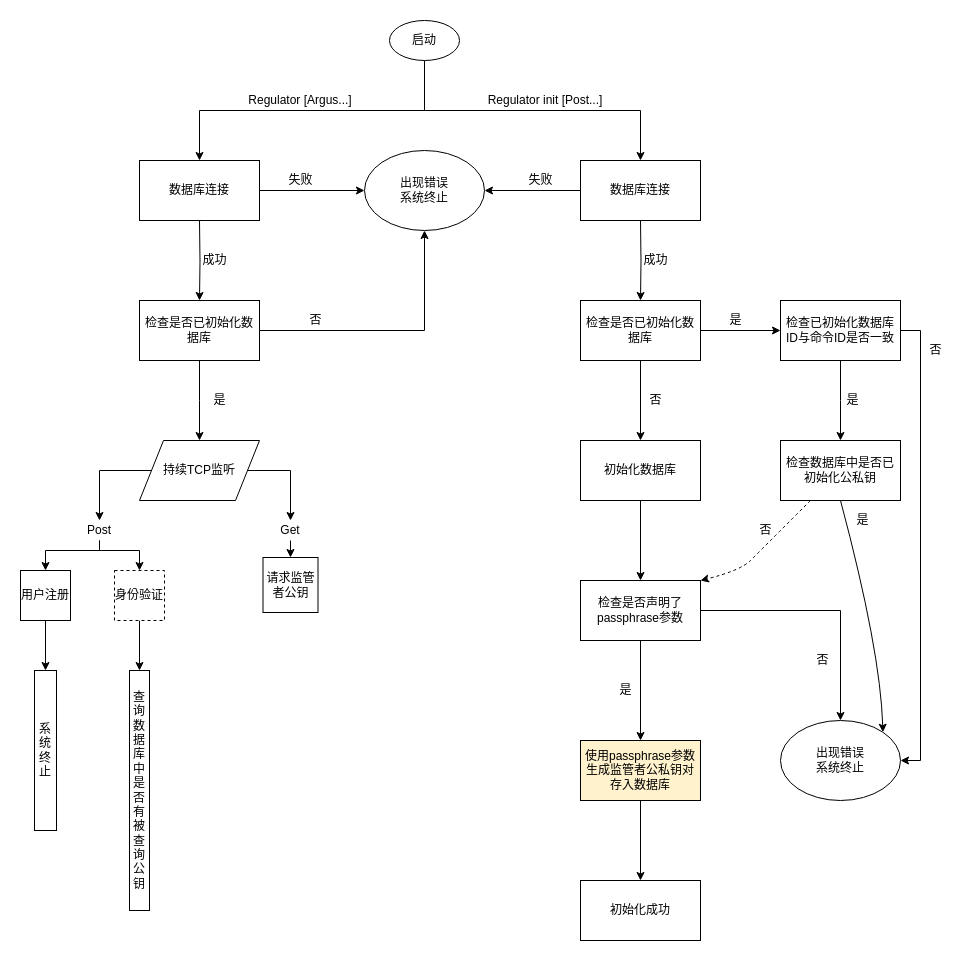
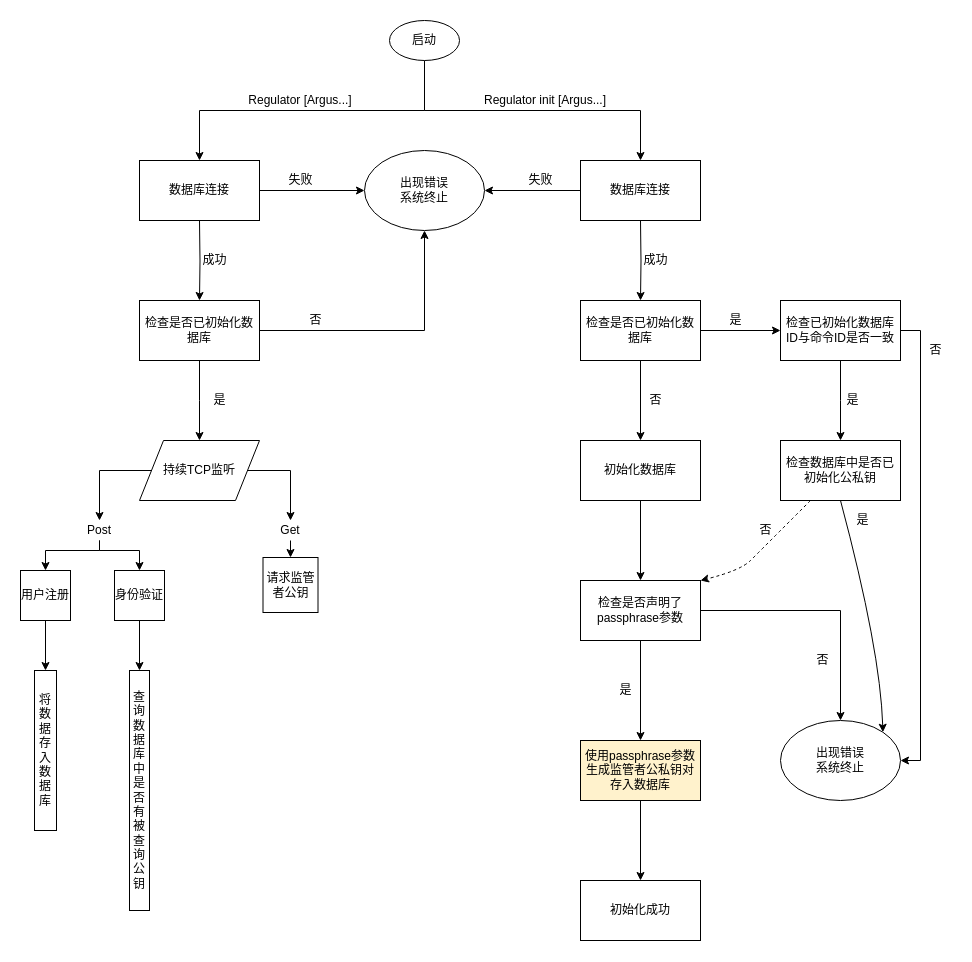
node "Regulator init [Post...]": label "Regulator init [Post...]" -> "Regulator init [Argus...]"
node "身份验证": style dashed -> solid
node "系统终止": label "系统终止" -> "将数据存入数据库"
